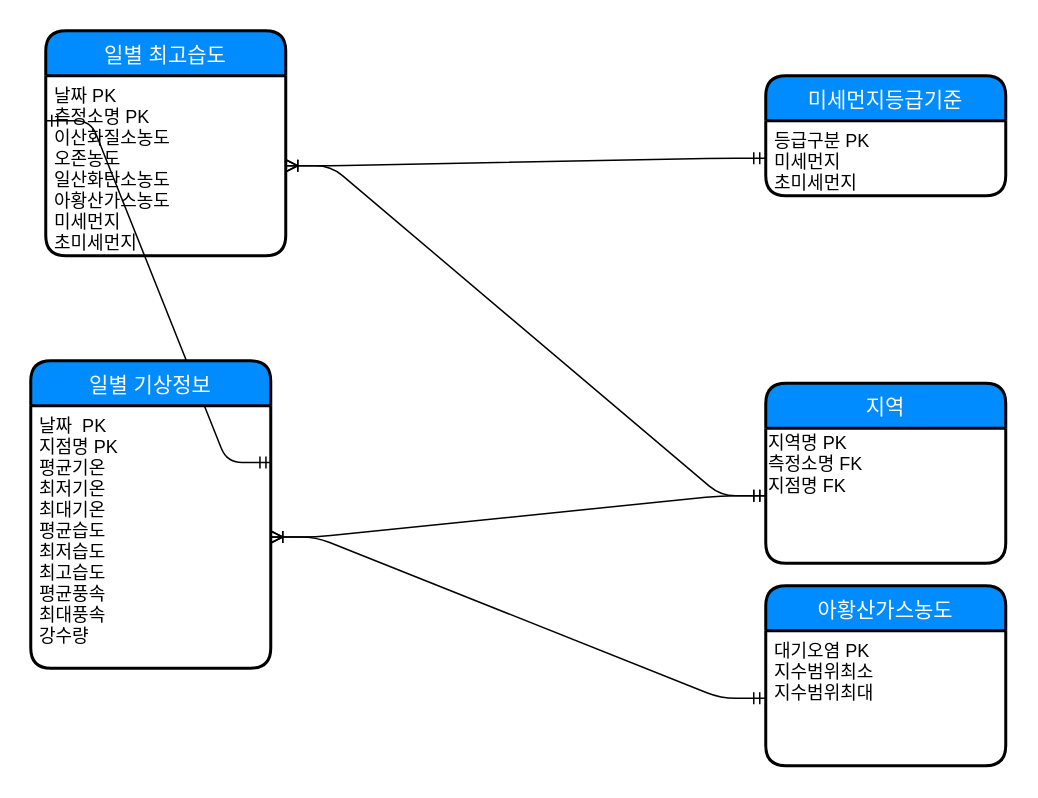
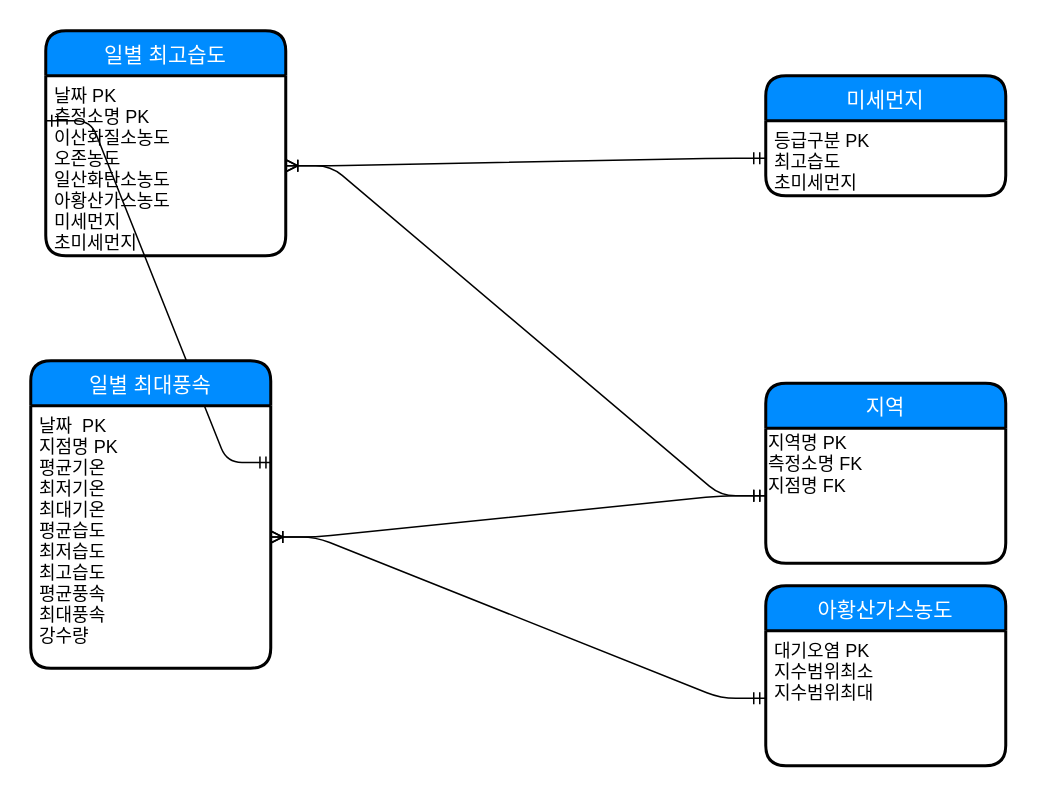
node "미세먼지등급기준": label "미세먼지등급기준" -> "미세먼지"
node "등급구분 PK 미세먼지 초미세먼지": label "등급구분 PK 미세먼지 초미세먼지" -> "등급구분 PK 최고습도 초미세먼지"
node "일별 기상정보": label "일별 기상정보" -> "일별 최대풍속"
